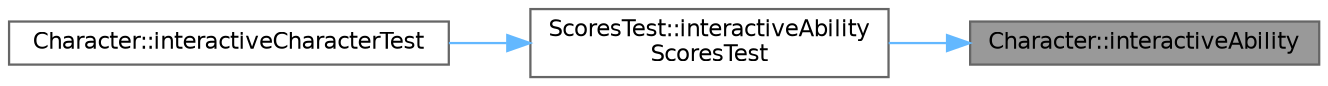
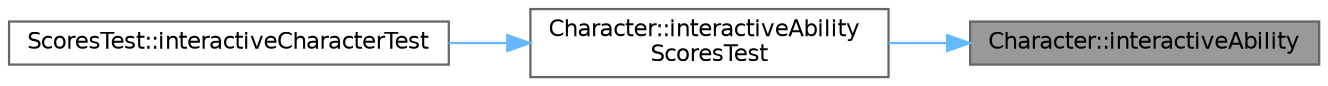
node "Character::interactiveCharacterTest": label "Character::interactiveCharacterTest" -> "ScoresTest::interactiveCharacterTest"
node "ScoresTest::interactiveAbility ScoresTest": label "ScoresTest::interactiveAbility ScoresTest" -> "Character::interactiveAbility ScoresTest"
